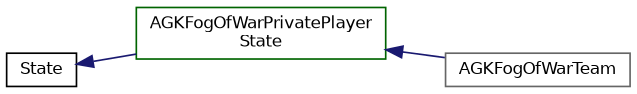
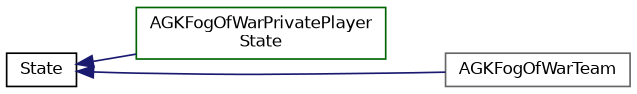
edge "AGKFogOfWarTeam" -> "AGKFogOfWarPrivatePlayer State": now "AGKFogOfWarTeam" -> "State"
